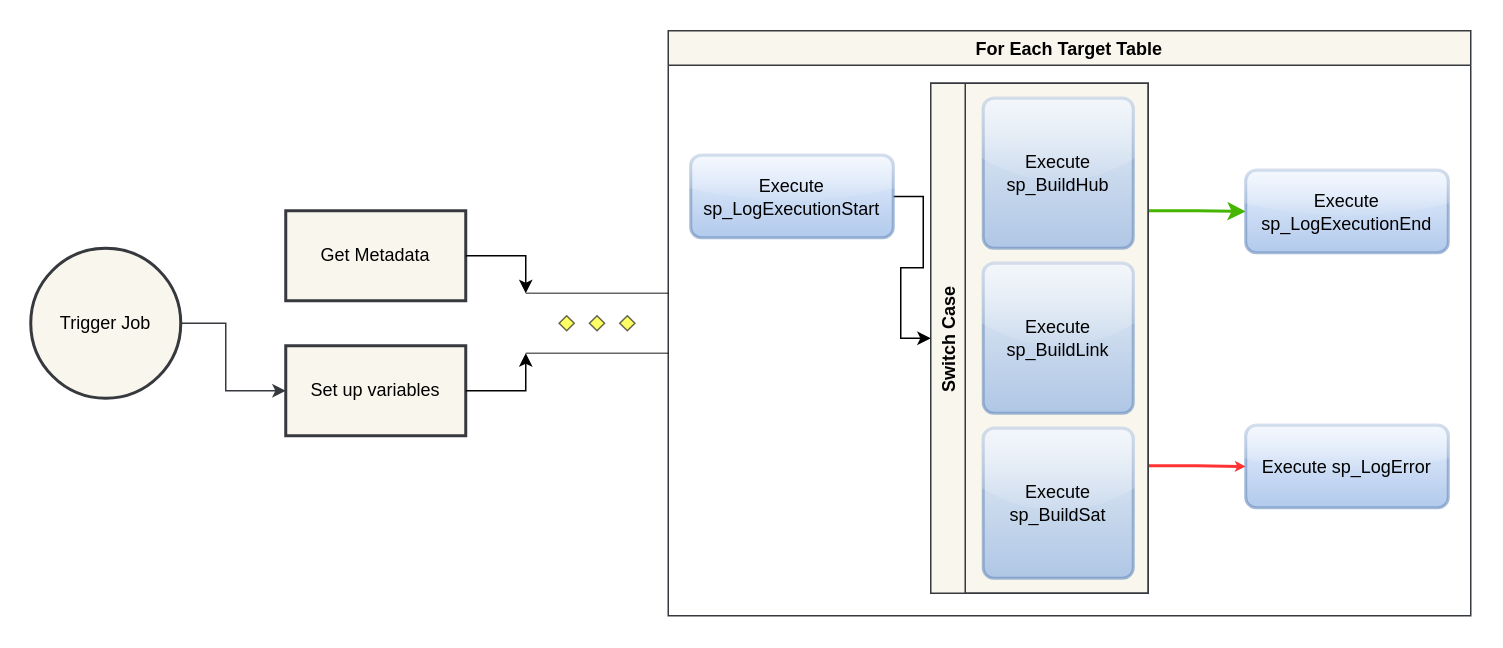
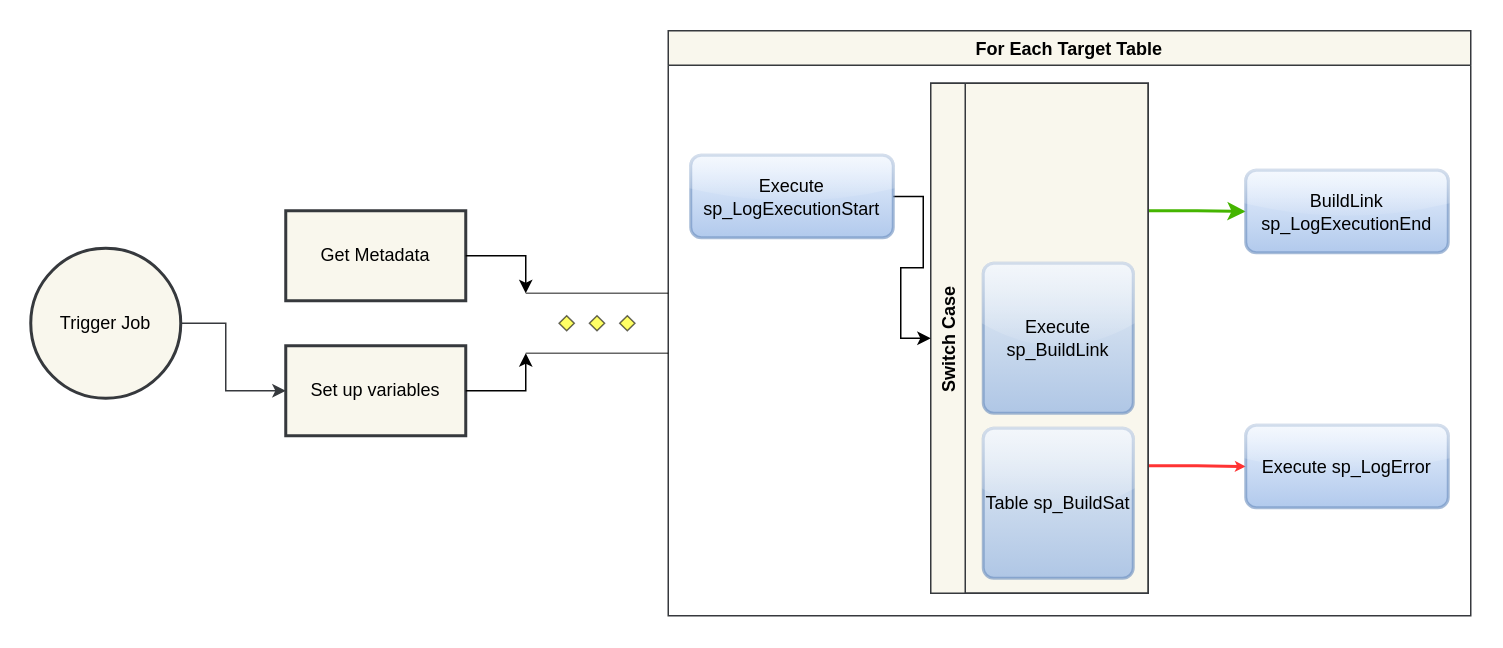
node "Execute sp_BuildHub": removed
node "Execute sp_LogExecutionEnd": label "Execute sp_LogExecutionEnd" -> "BuildLink sp_LogExecutionEnd"
node "Execute sp_BuildSat": label "Execute sp_BuildSat" -> "Table sp_BuildSat"
